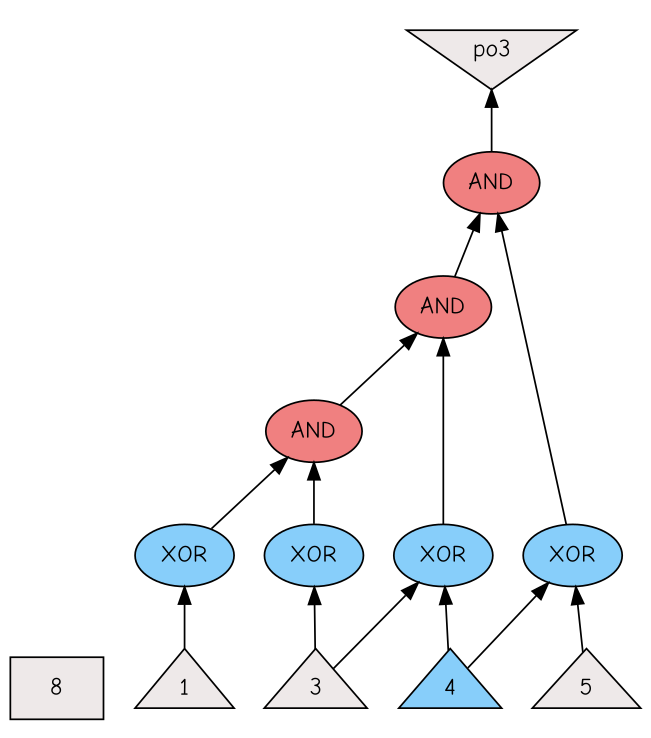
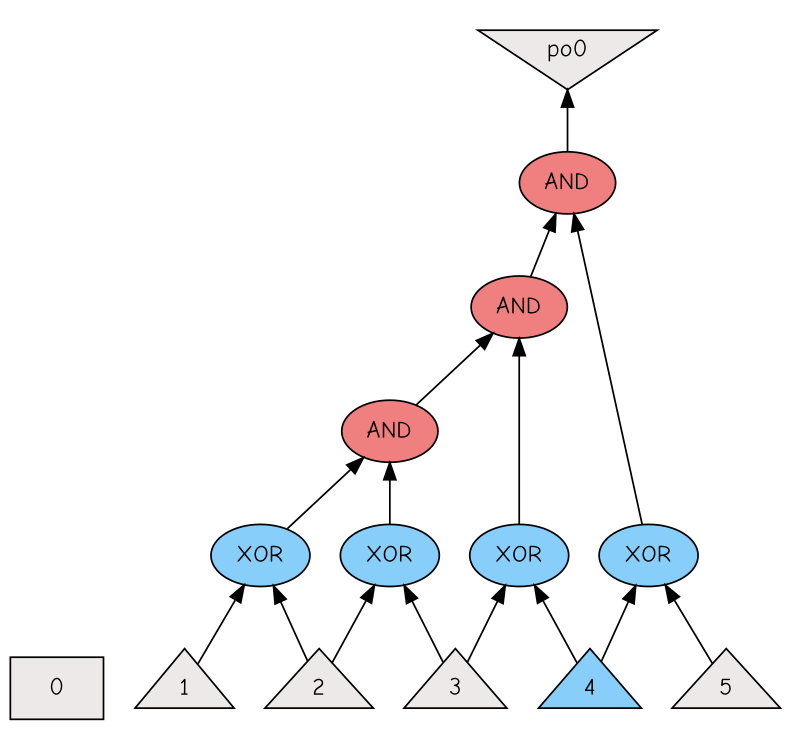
node "po3": label "po3" -> "po0"
node "8": label "8" -> "0"
node "2": added
